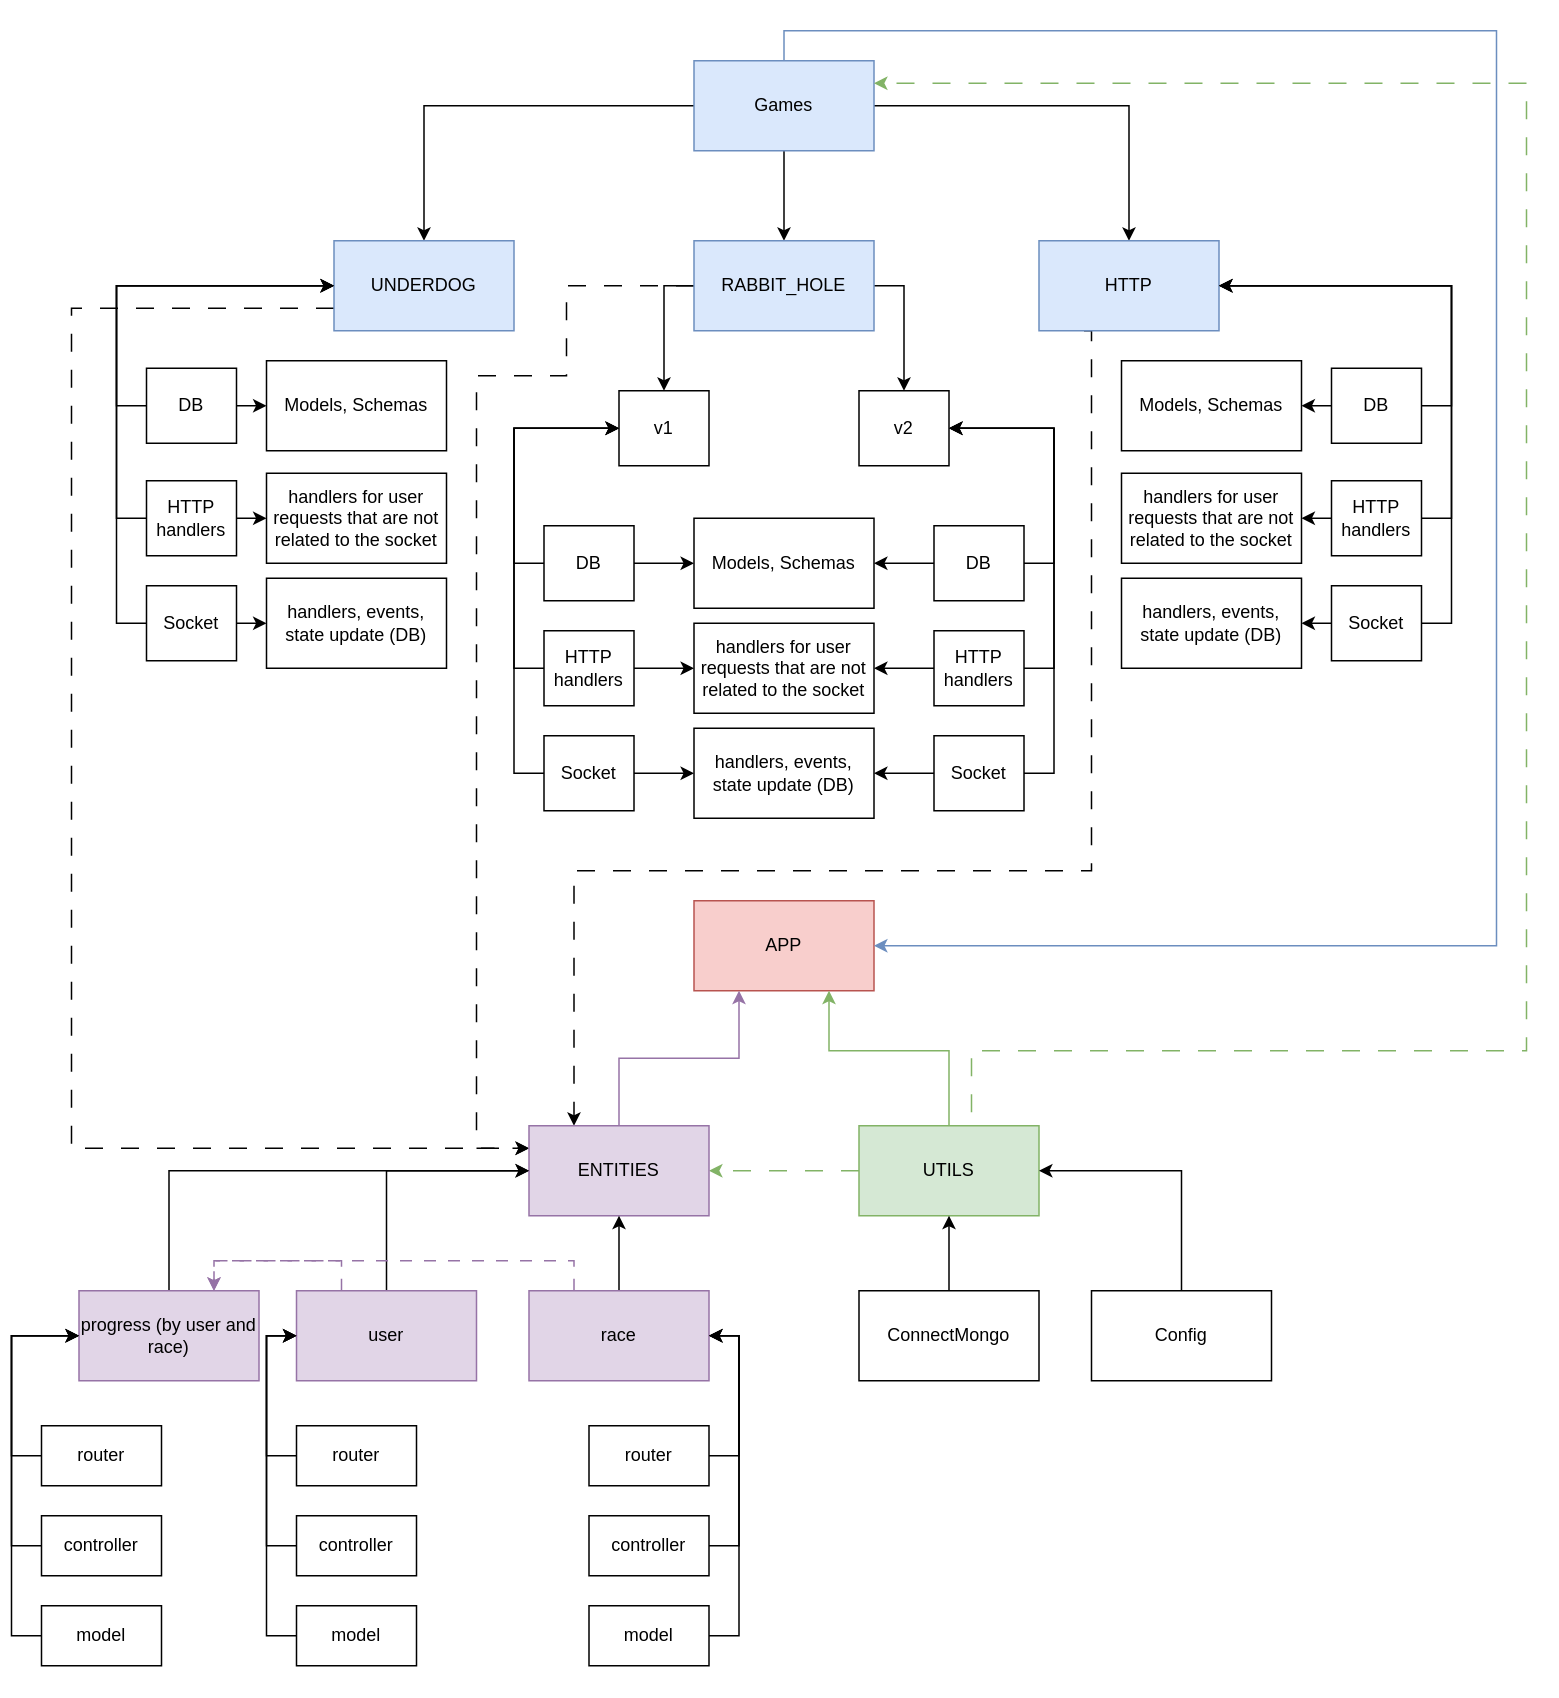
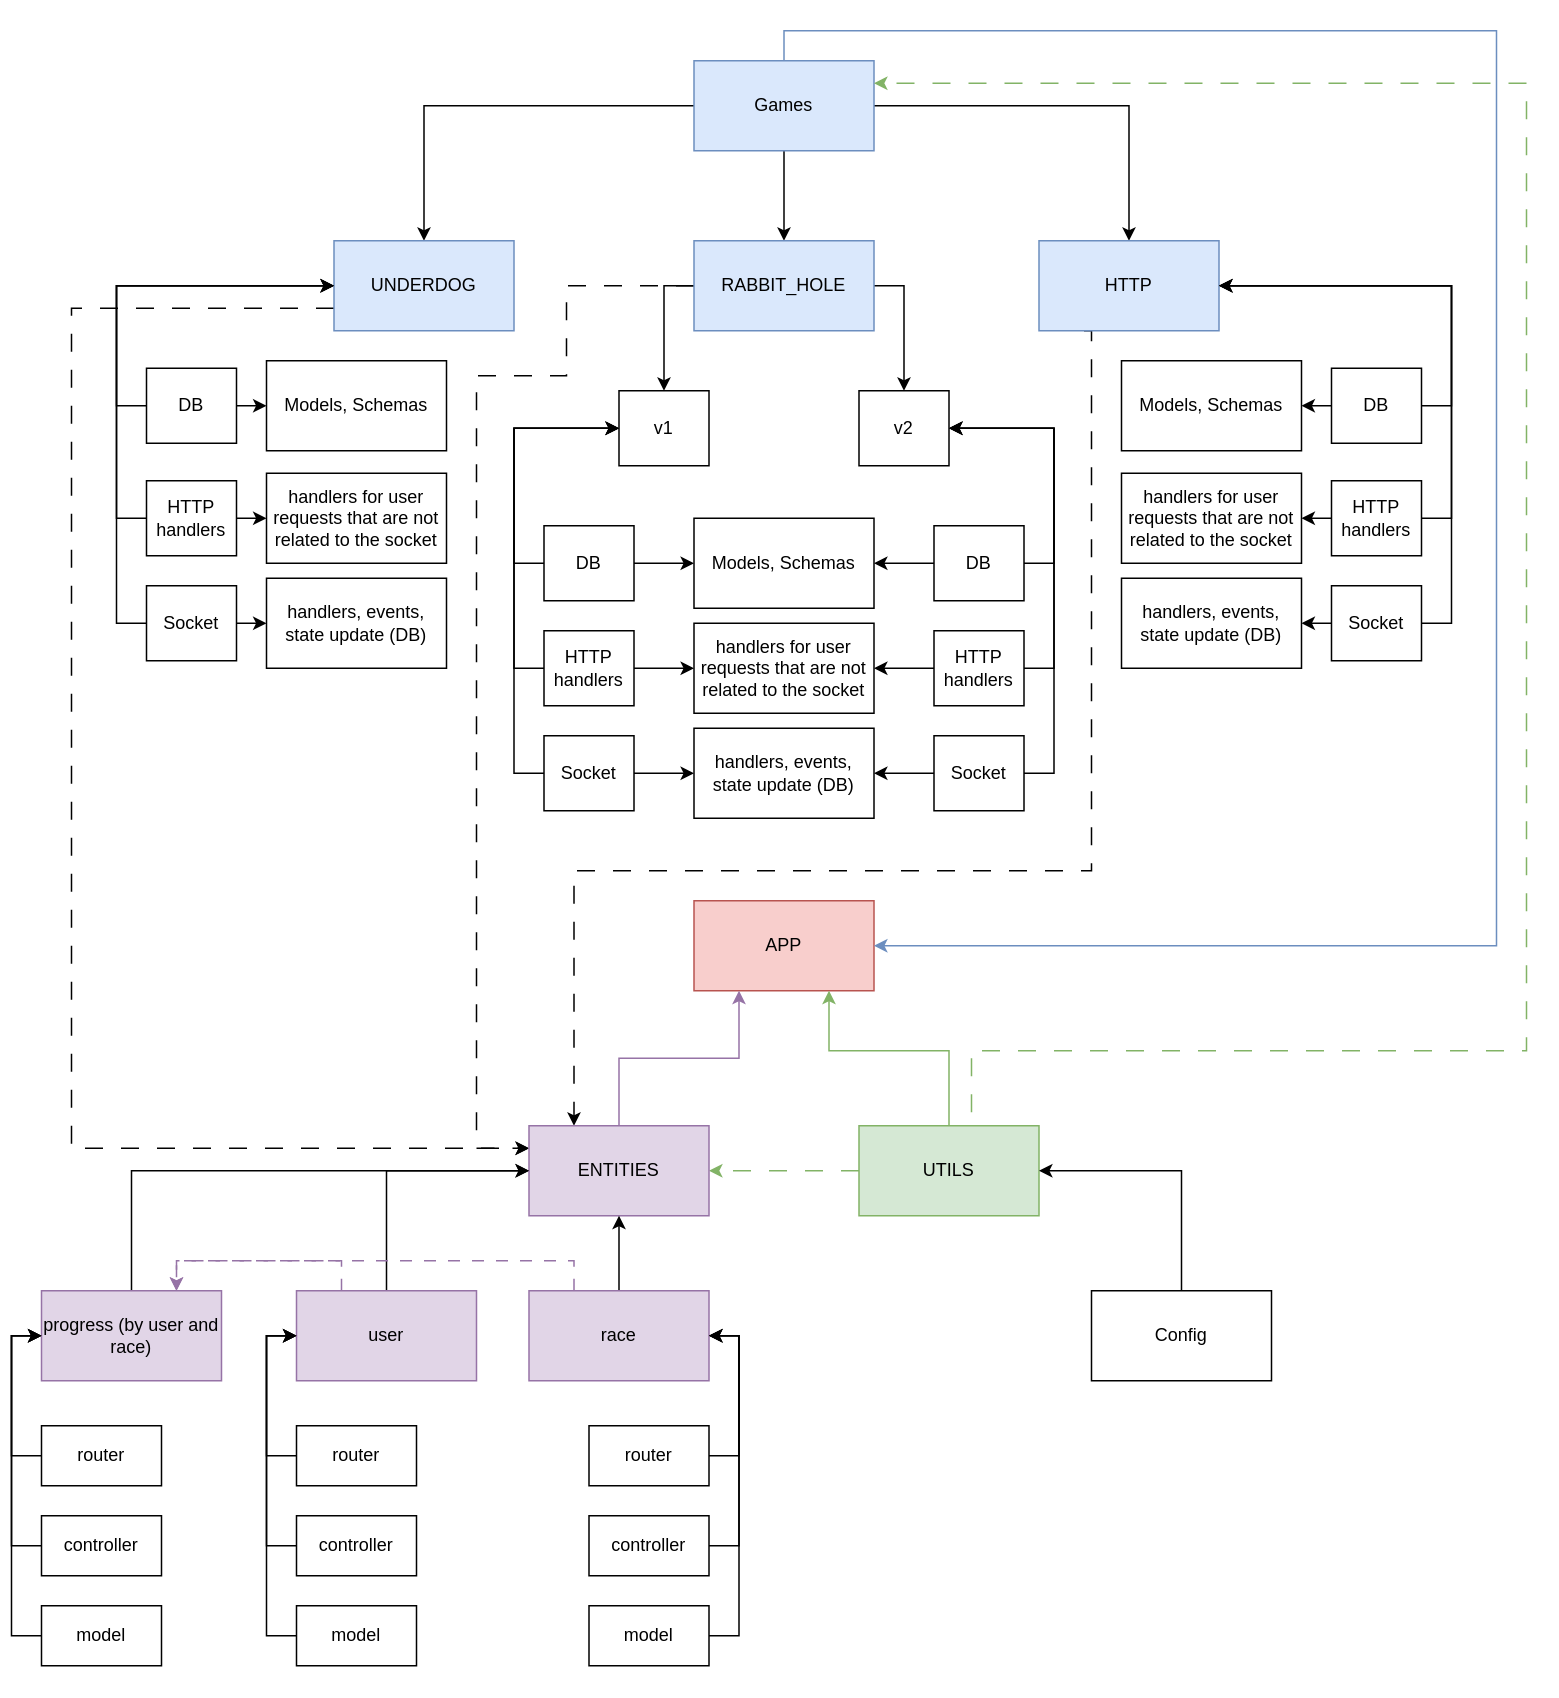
edge "ConnectMongo" -> "UTILS": removed
node "progress (by user and race)": moved (169, 1336) -> (131, 1336)
node "ConnectMongo": removed
